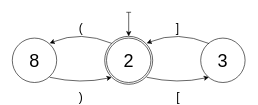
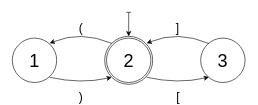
node "8": label "8" -> "1"
